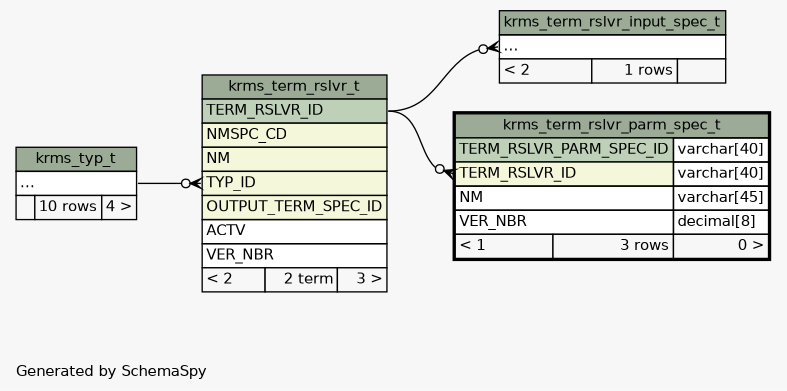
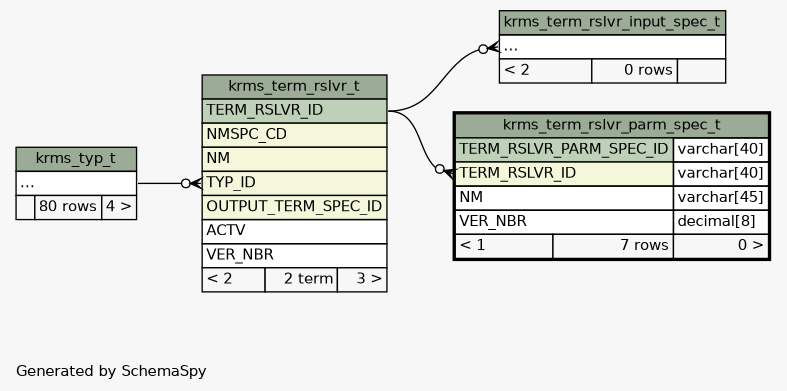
node "krms_term_rslvr_input_spec_t": text "1 rows" -> "0 rows"
node "krms_typ_t": text "10 rows" -> "80 rows"
node "krms_term_rslvr_parm_spec_t": text "3 rows" -> "7 rows"
